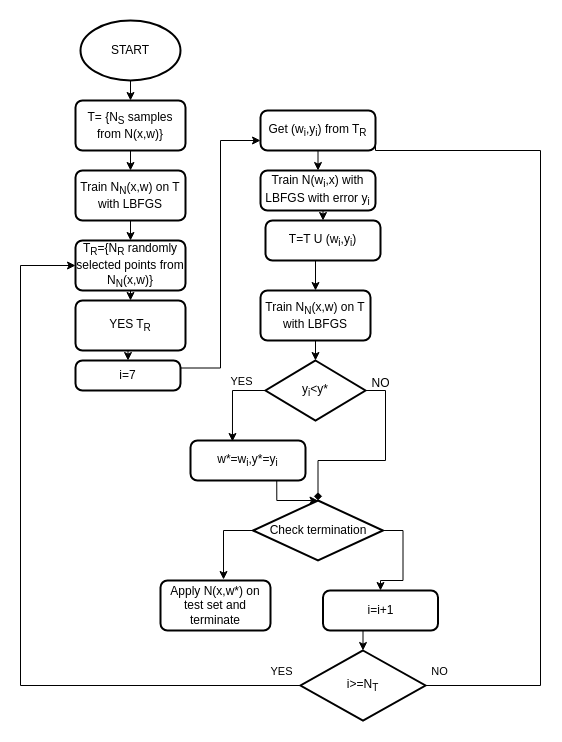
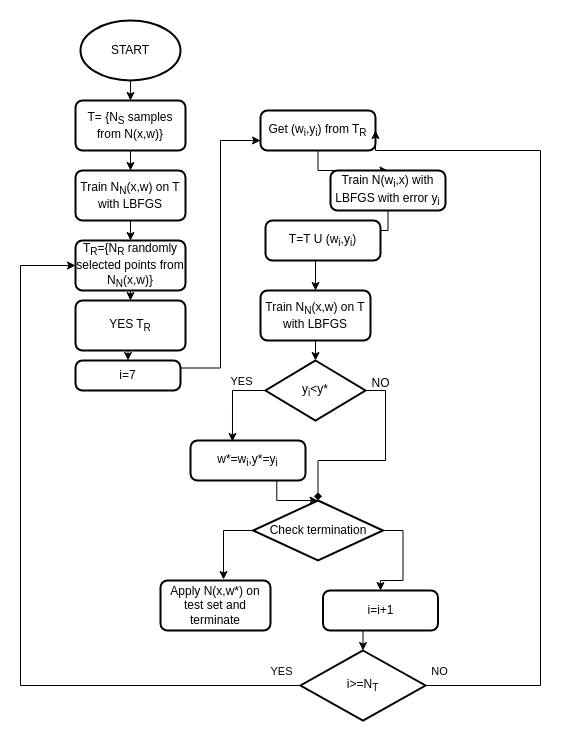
edge "Get (wi,yi) from TR" -- "i>=NT": arrowhead none -> classic
node "Train N(wi,x) with LBFGS with error yi": moved (318, 191) -> (388, 191)
